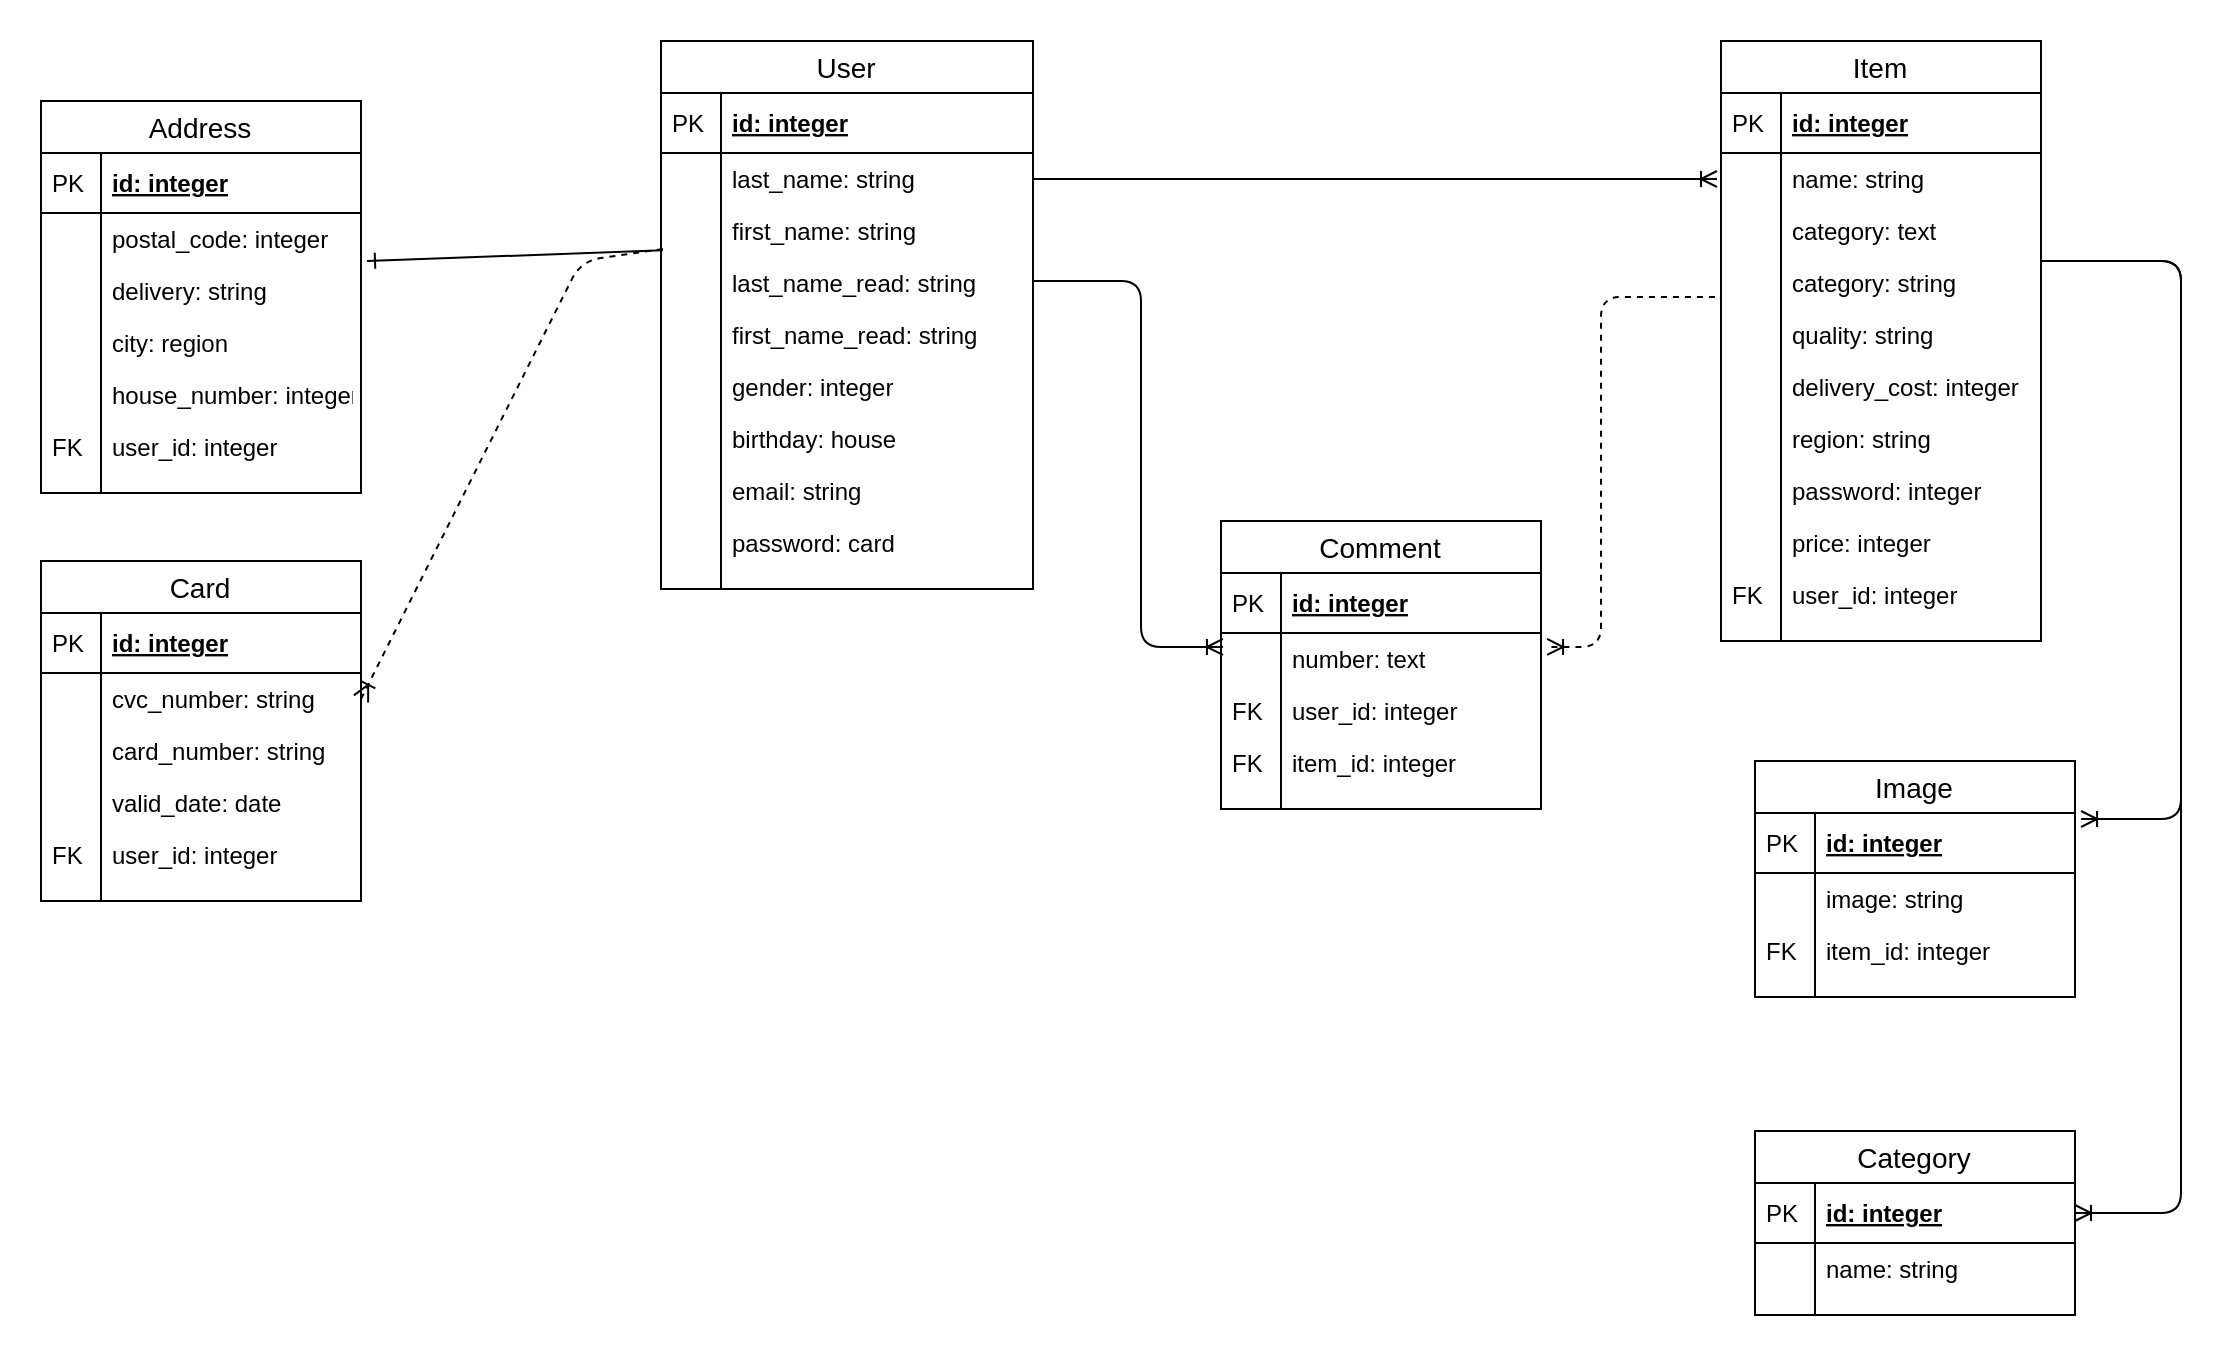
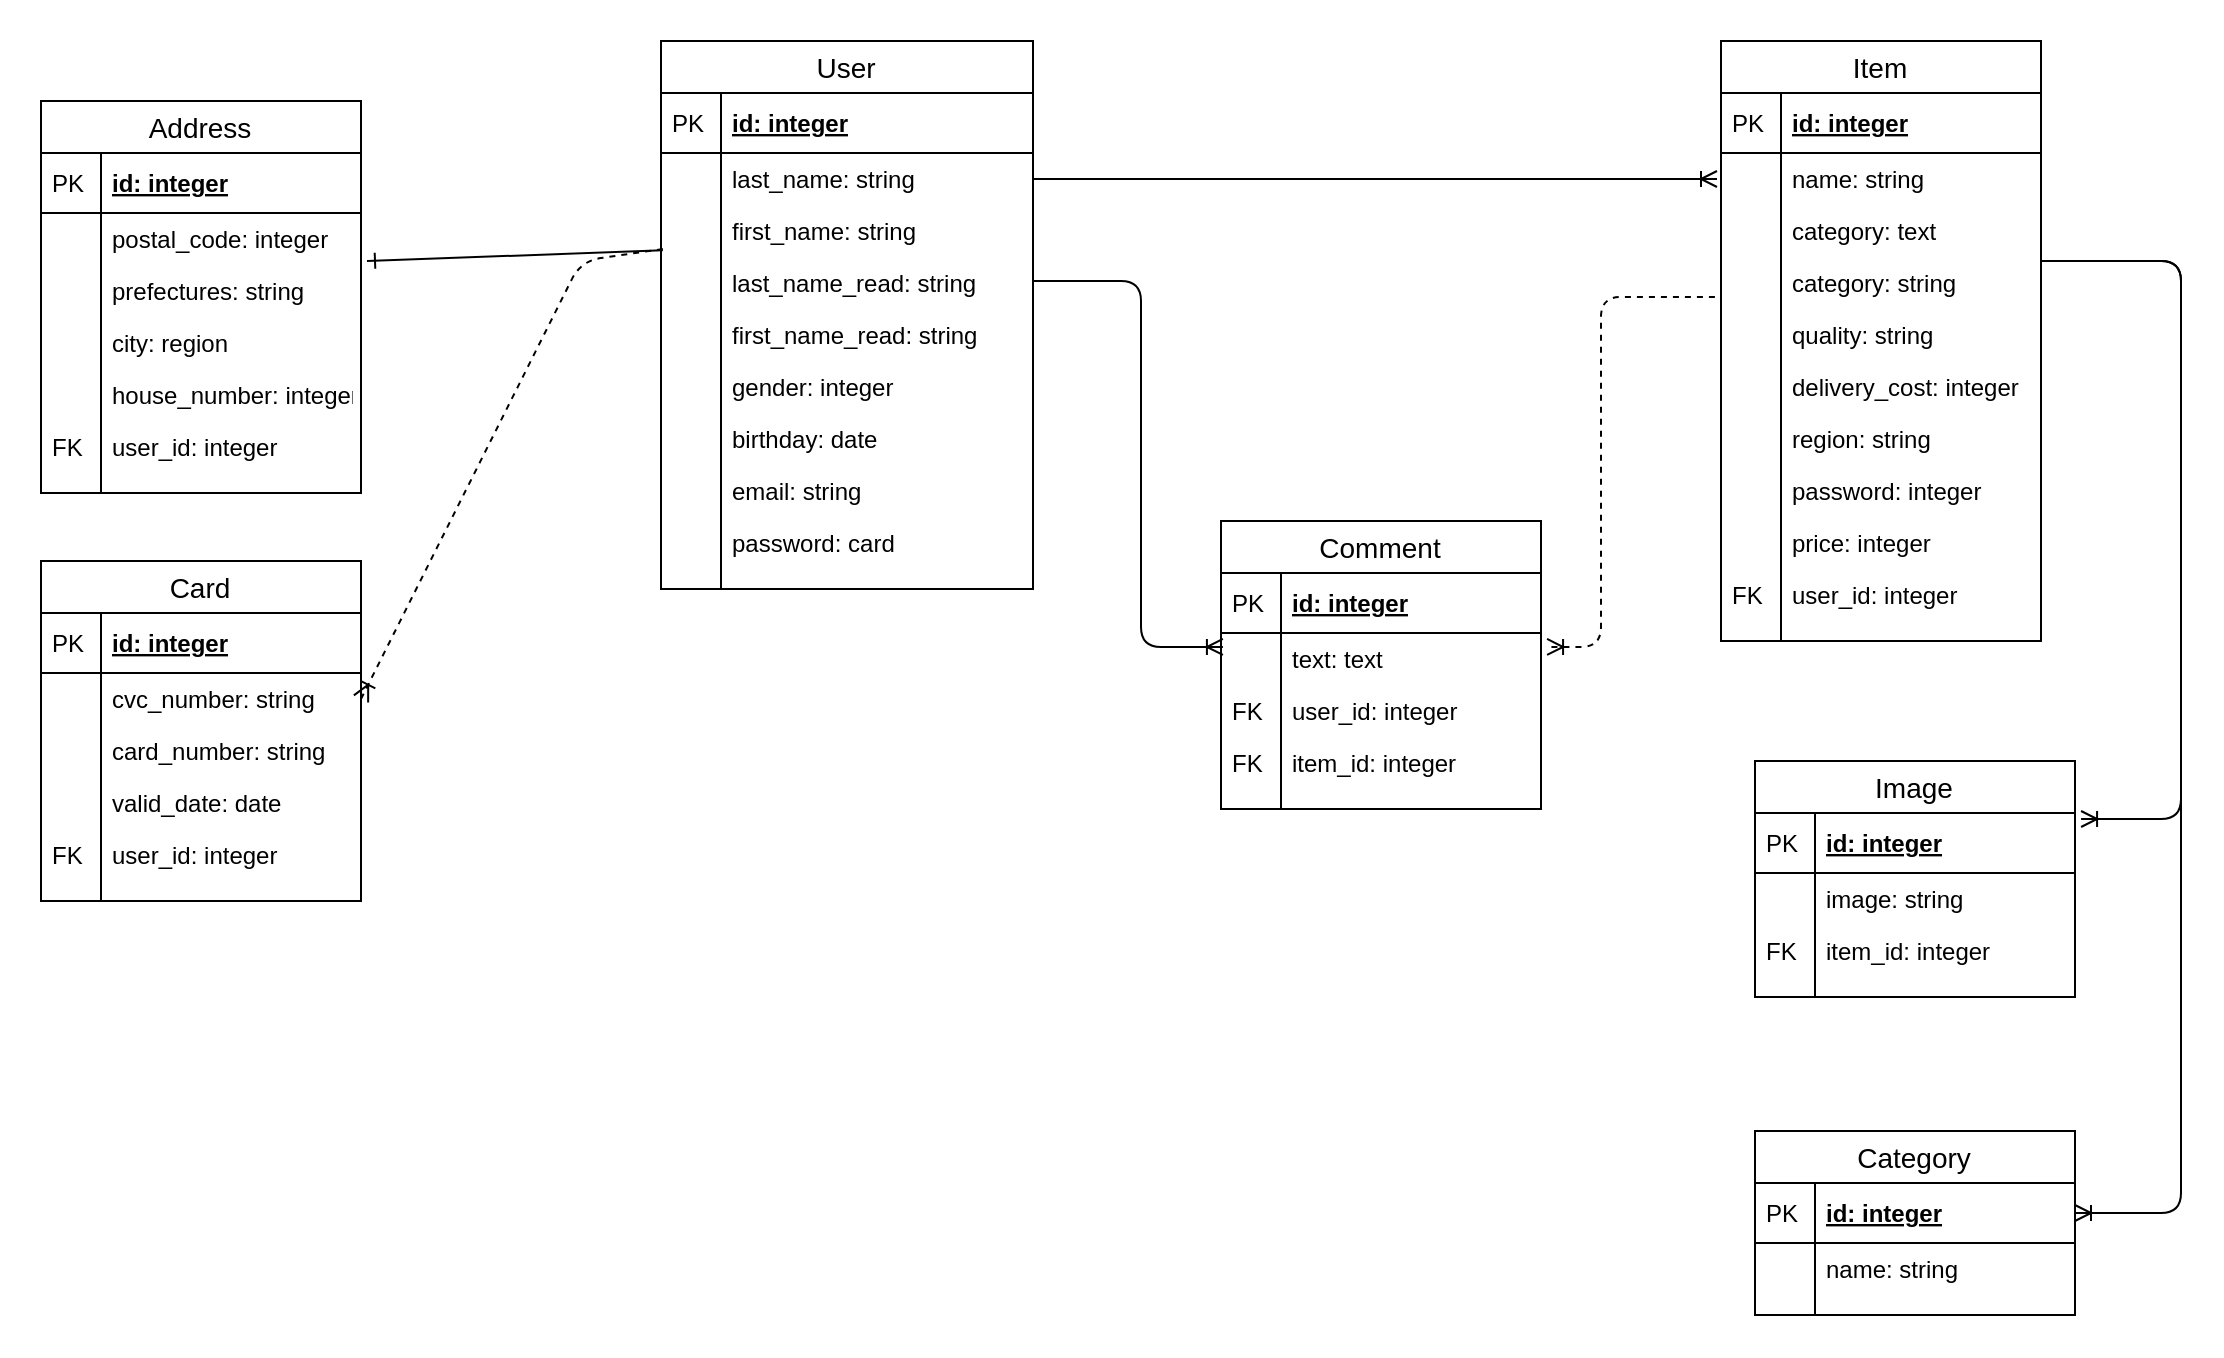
node "delivery: string": label "delivery: string" -> "prefectures: string"
node "birthday: house": label "birthday: house" -> "birthday: date"
node "number: text": label "number: text" -> "text: text"
